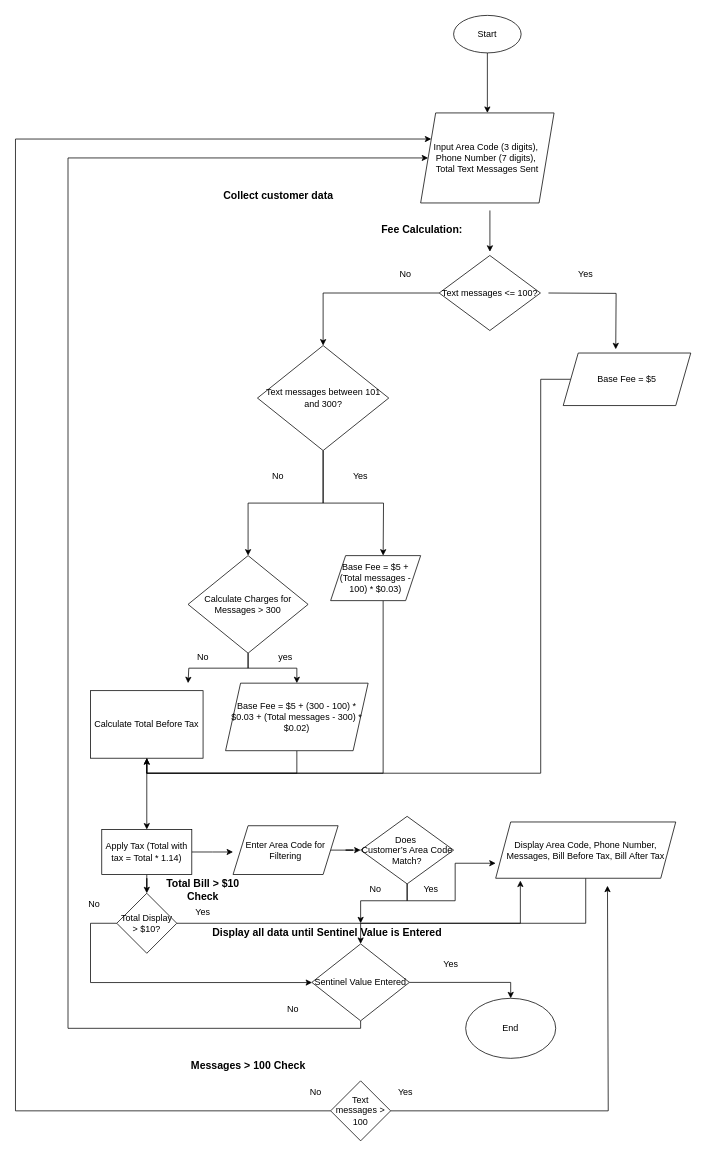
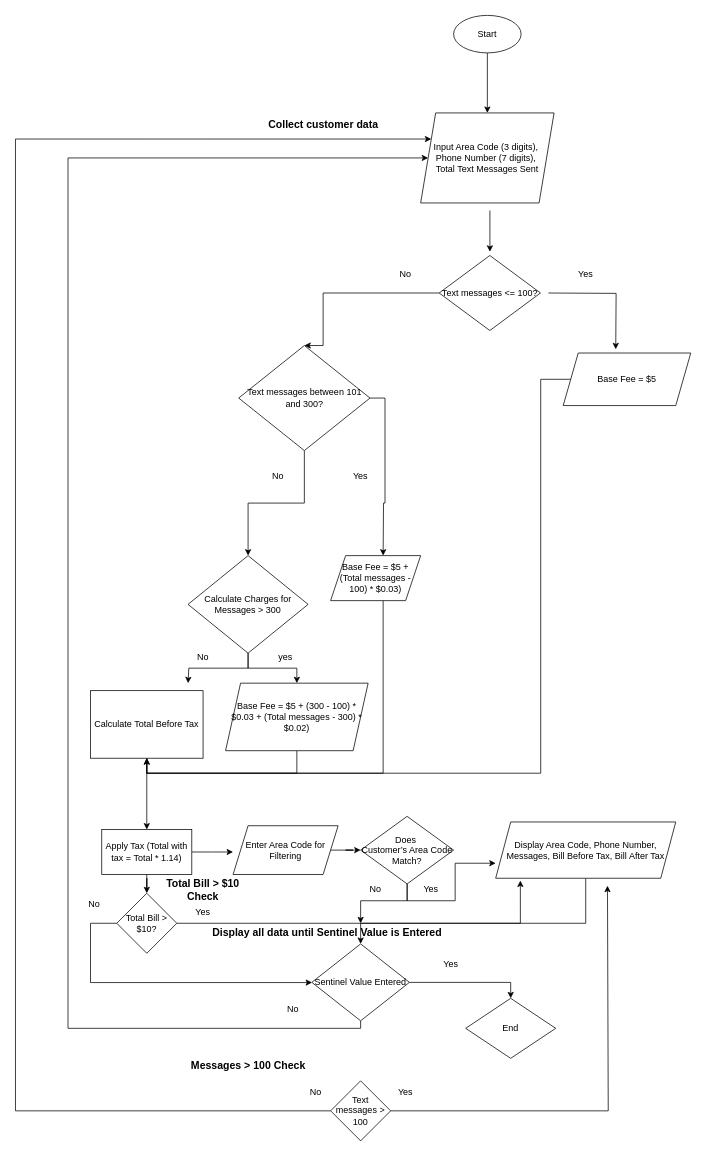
node "Collect customer data": moved (278, 195) -> (323, 124)
node "Fee Calculation:": removed
node "Text messages between 101 and 300?": moved (323, 398) -> (304, 398)
node "Total Display > $10?": label "Total Display > $10?" -> "Total Bill > $10?"
node "End": shape ellipse -> diamond
